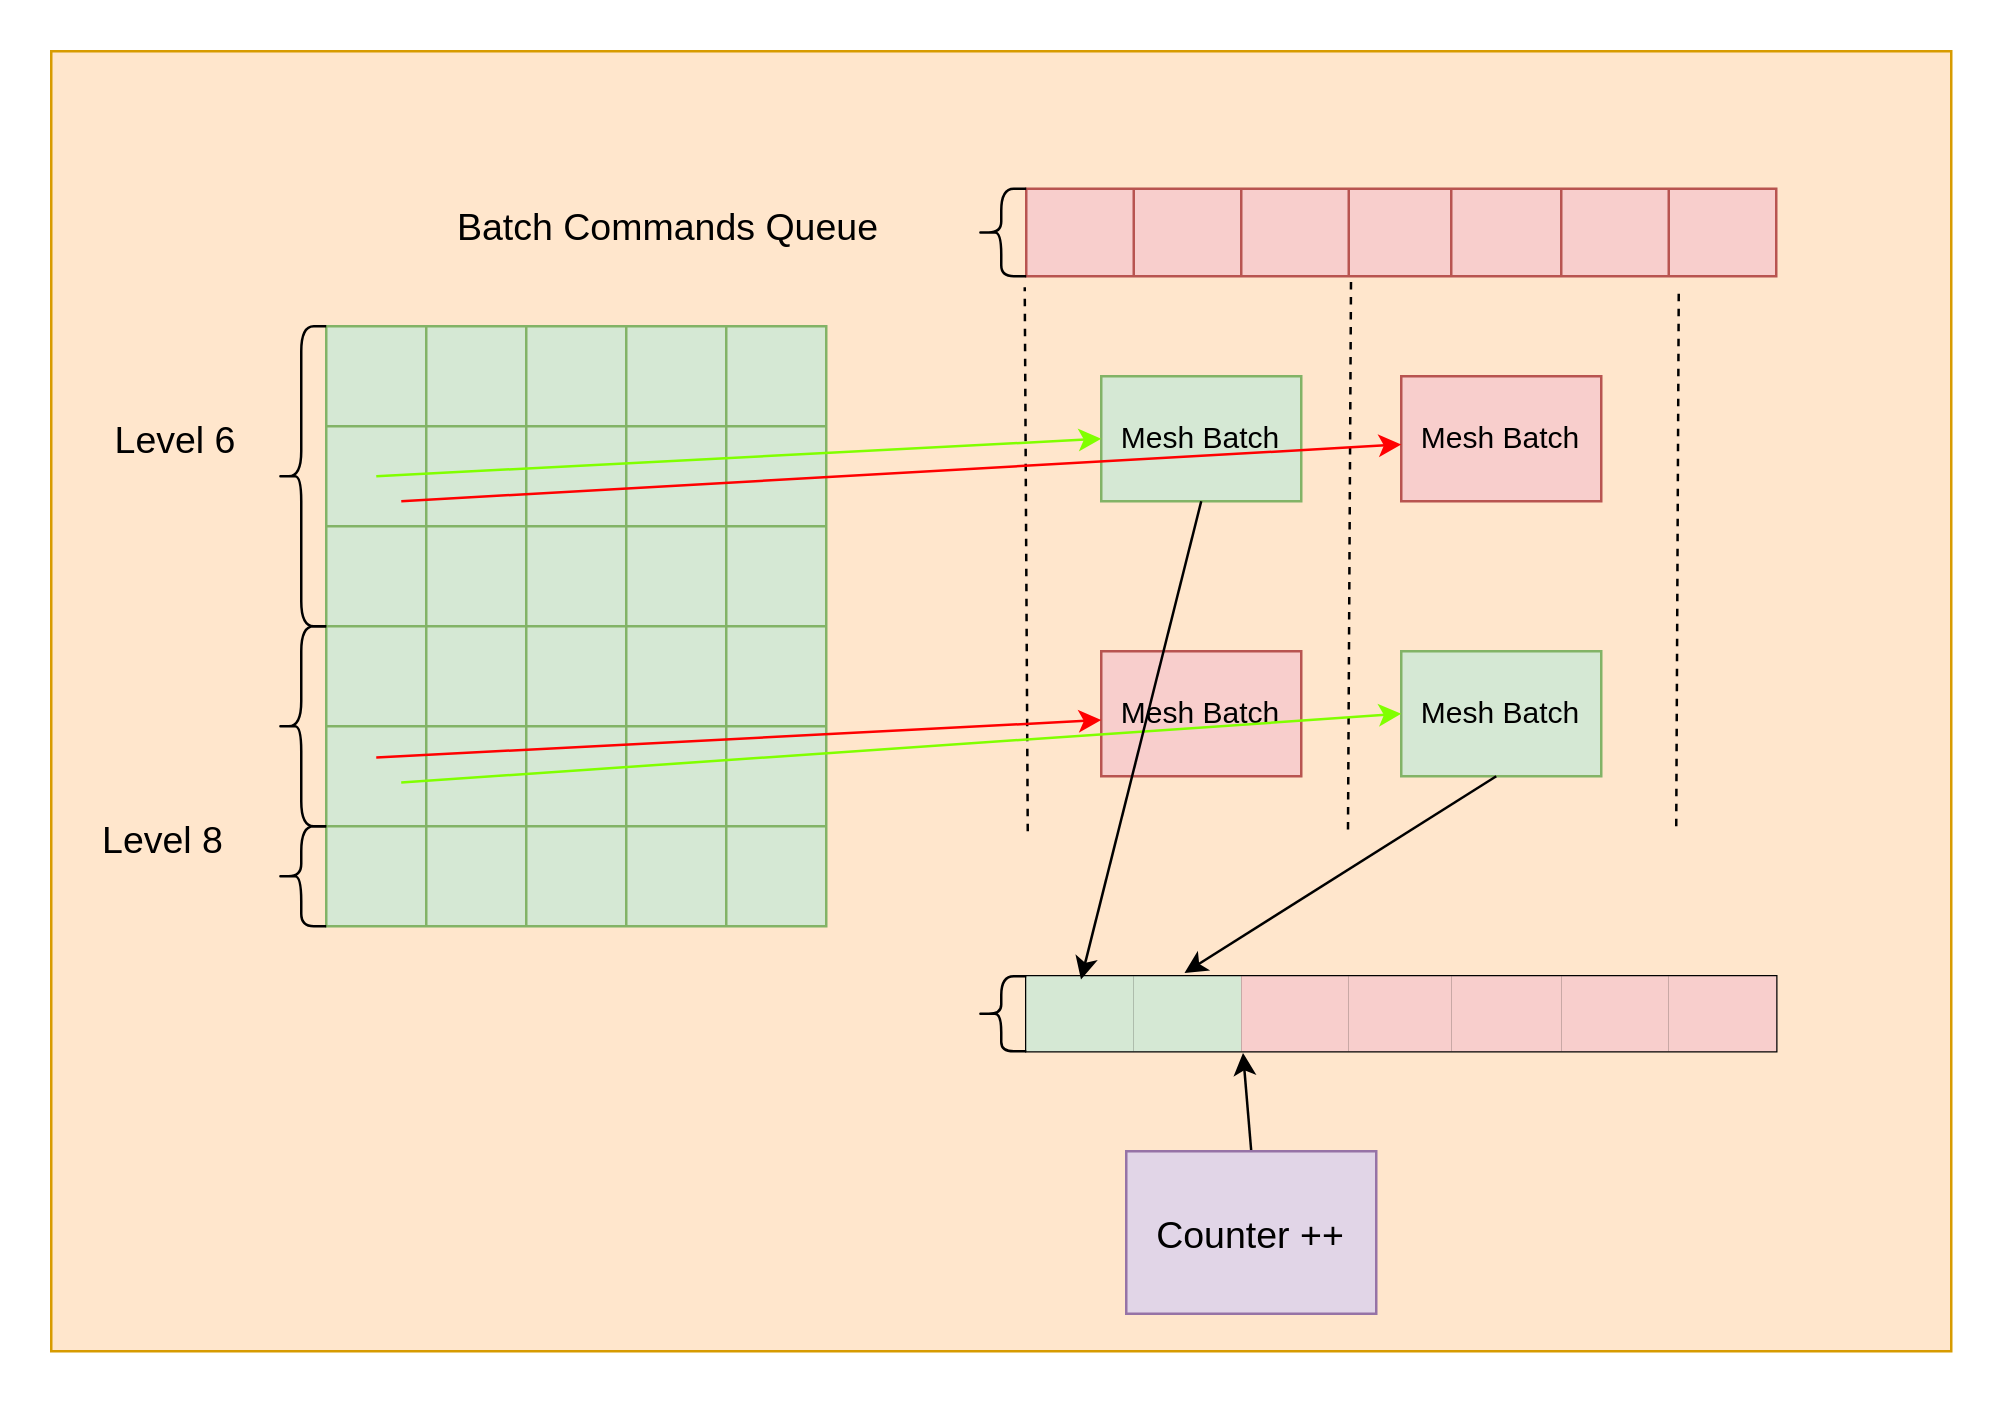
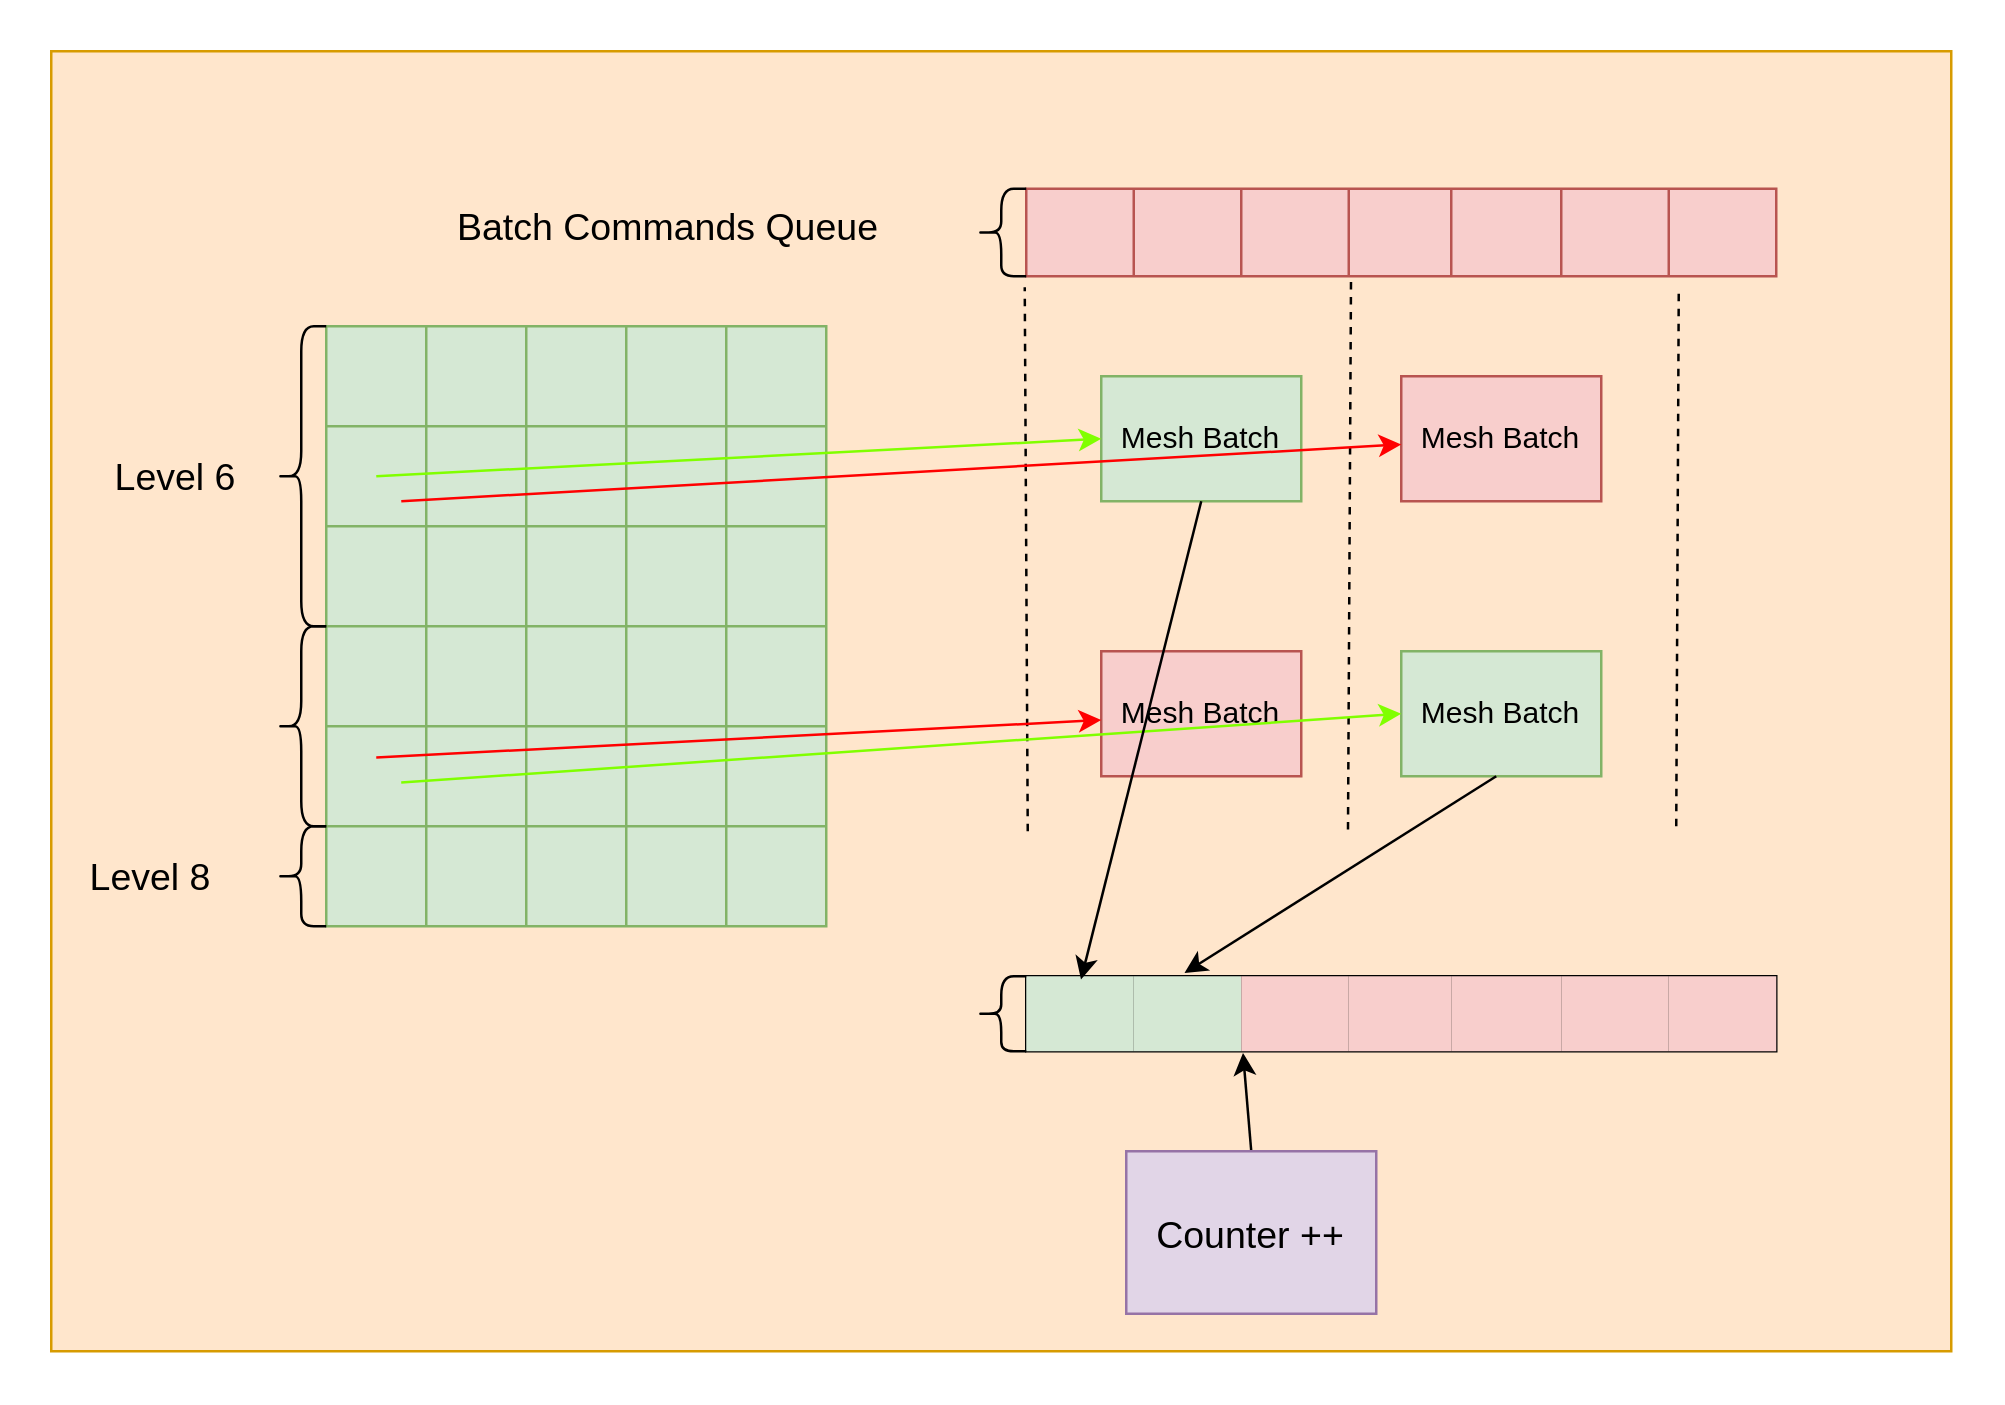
node "Level 6": moved (176, 439) -> (176, 476)
node "Level 8": moved (164, 839) -> (151, 876)
